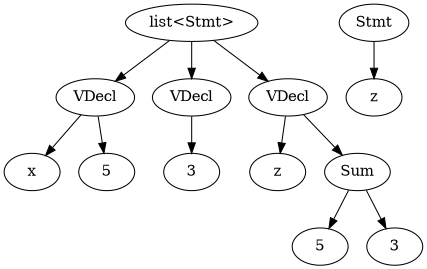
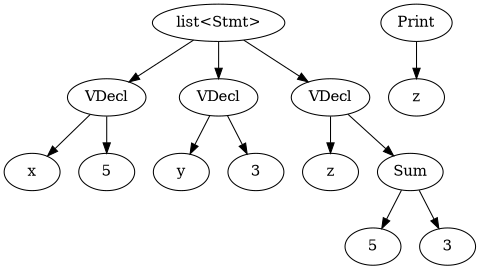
node "Stmt": label "Stmt" -> "Print"
node "y": added
